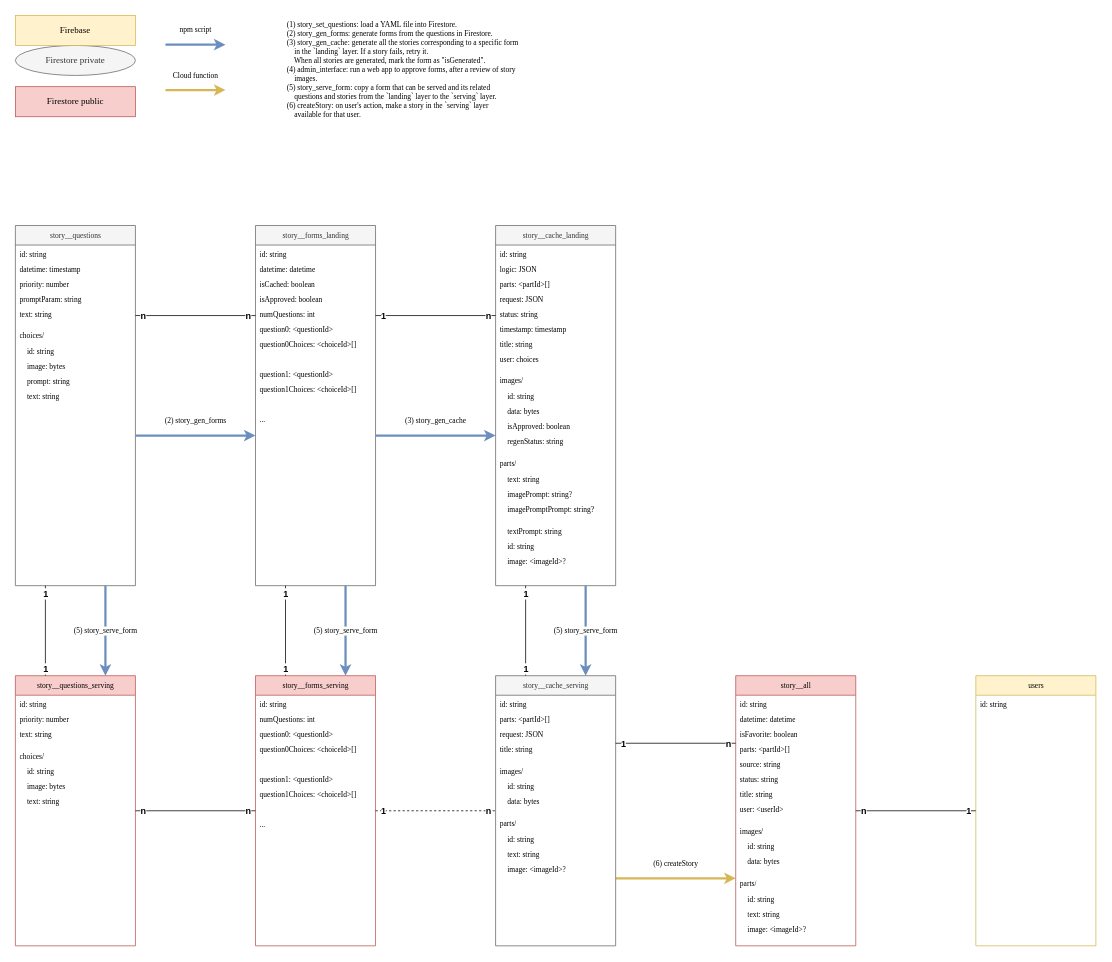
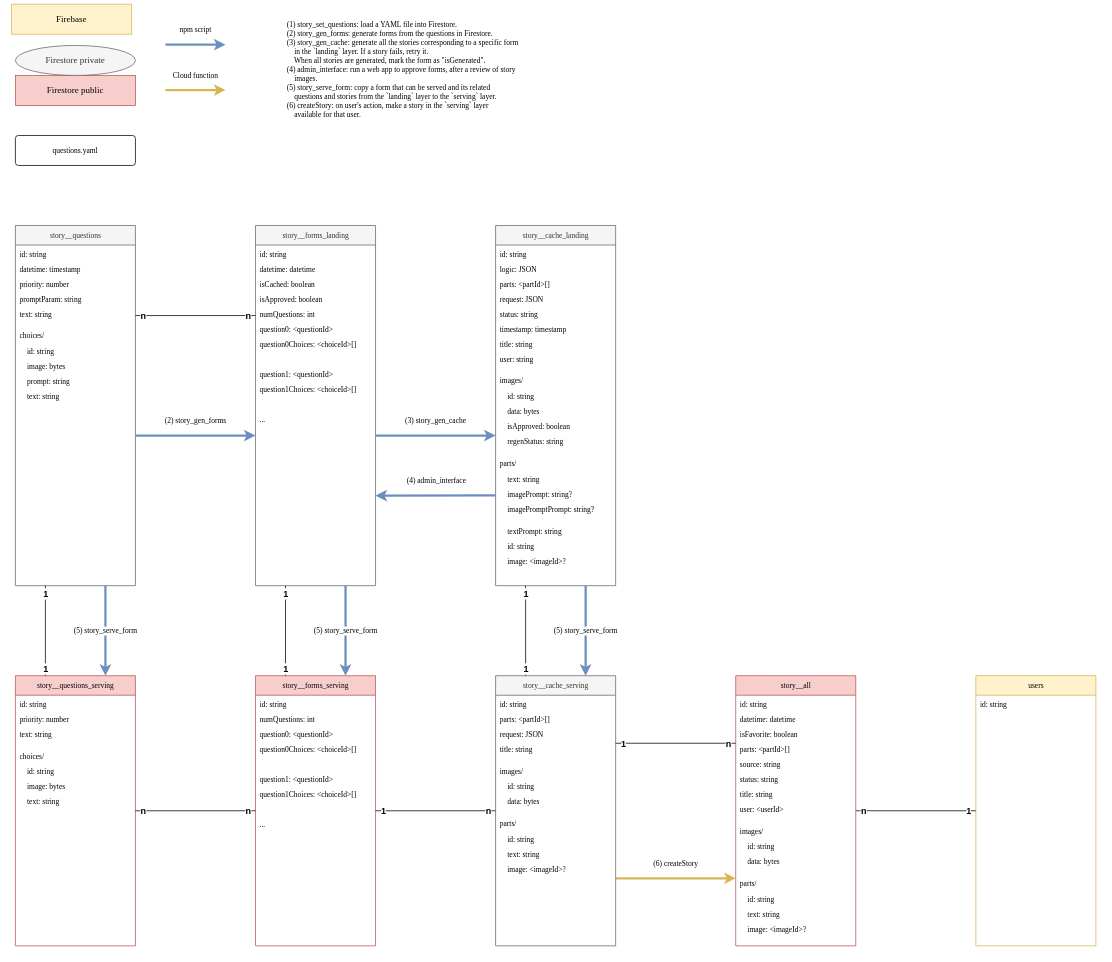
node "Firebase": moved (75, 30) -> (72, 19)
node "Firestore public": moved (75, 102) -> (75, 90)
node "questions.yaml": added
edge "story__forms_landing" -- "story__cache_landing": removed, labels "n", "1"
node "user: choices": label "user: choices" -> "user: string"
edge "imagePrompt: string?" -> "story__forms_landing": added, label "(4) admin_interface"
edge "story__forms_serving" -- "story__cache_serving": style dashed -> solid
